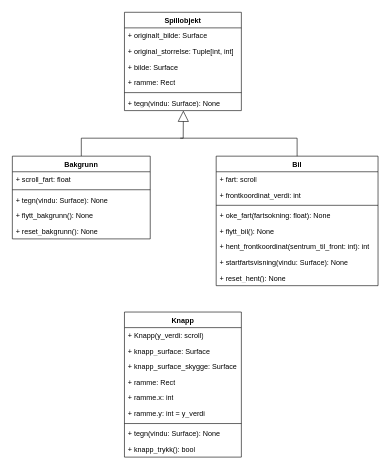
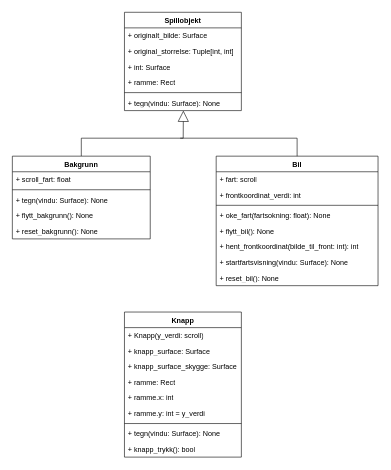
node "+ bilde: Surface": label "+ bilde: Surface" -> "+ int: Surface"
node "+ hent_frontkoordinat(sentrum_til_front: int): int": label "+ hent_frontkoordinat(sentrum_til_front: int): int" -> "+ hent_frontkoordinat(bilde_til_front: int): int"
node "+ reset_hent(): None": label "+ reset_hent(): None" -> "+ reset_bil(): None"
